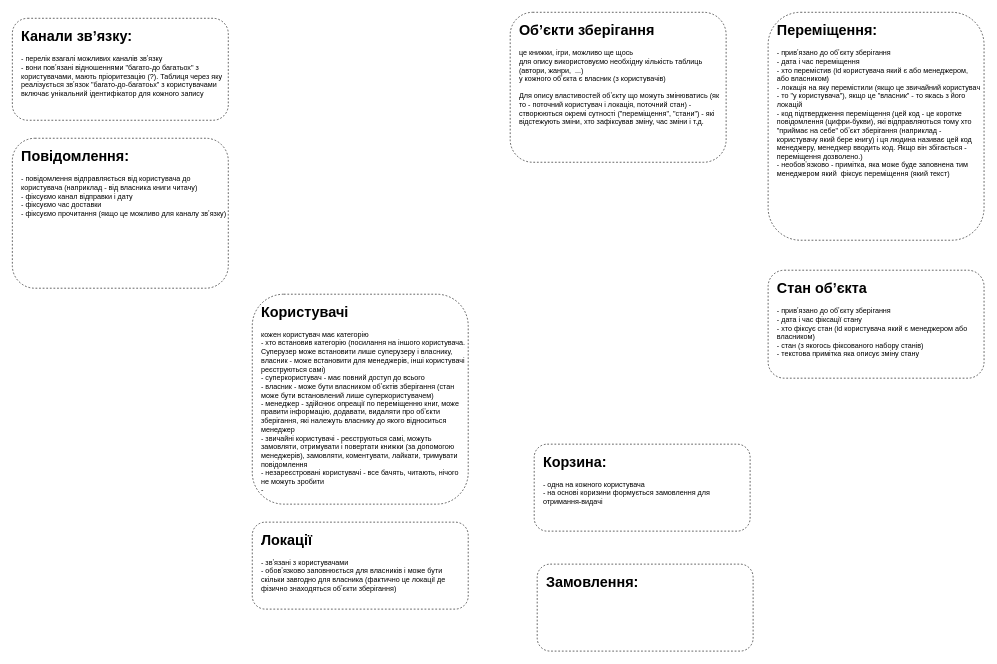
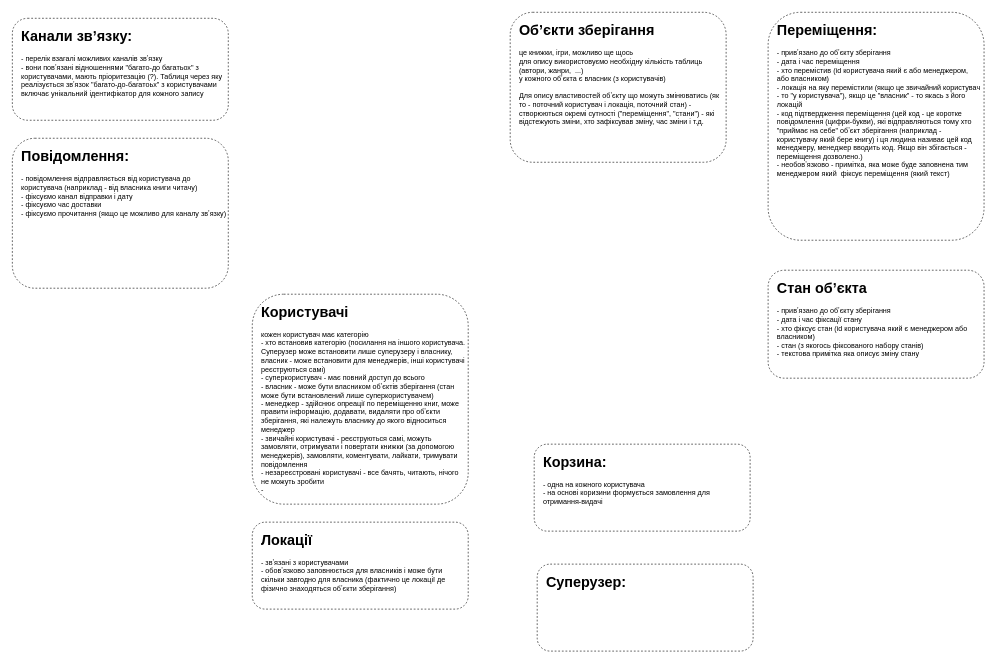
node "Замовлення:": label "Замовлення:" -> "Суперузер:"
